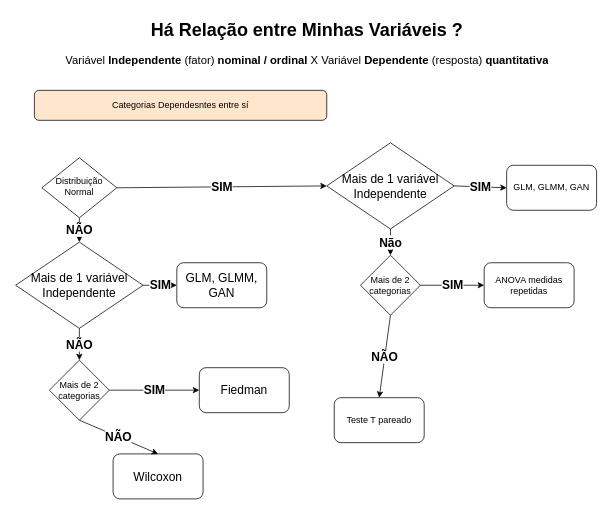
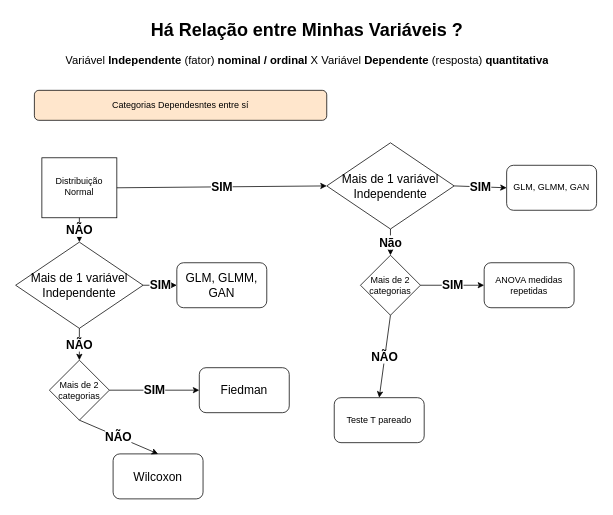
node "Distribuição Normal": shape diamond -> rectangle
